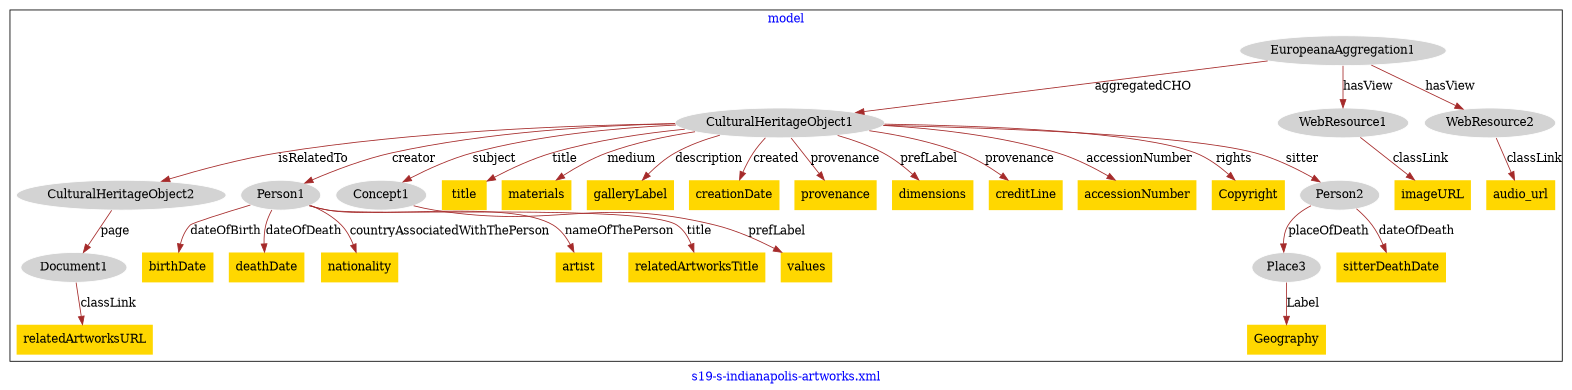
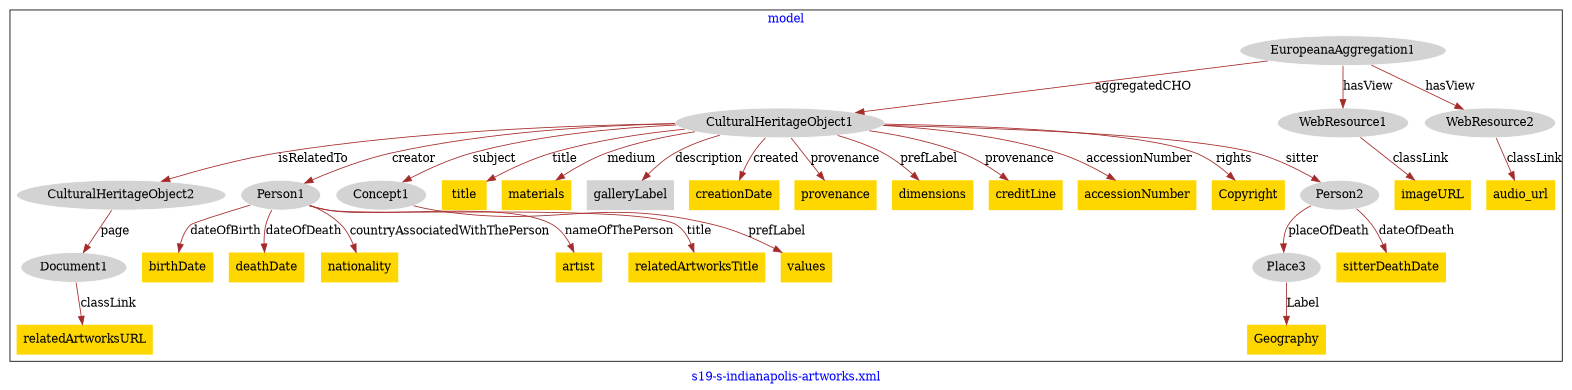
node "galleryLabel": fillcolor gold -> lightgray
